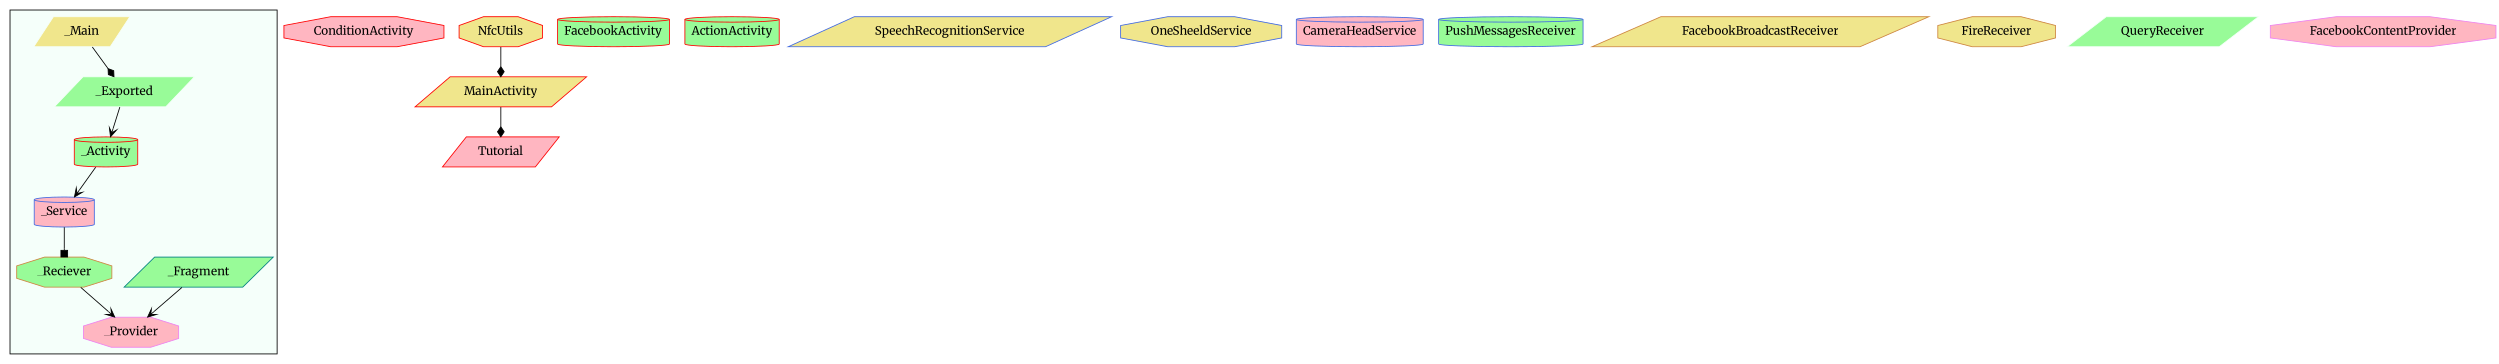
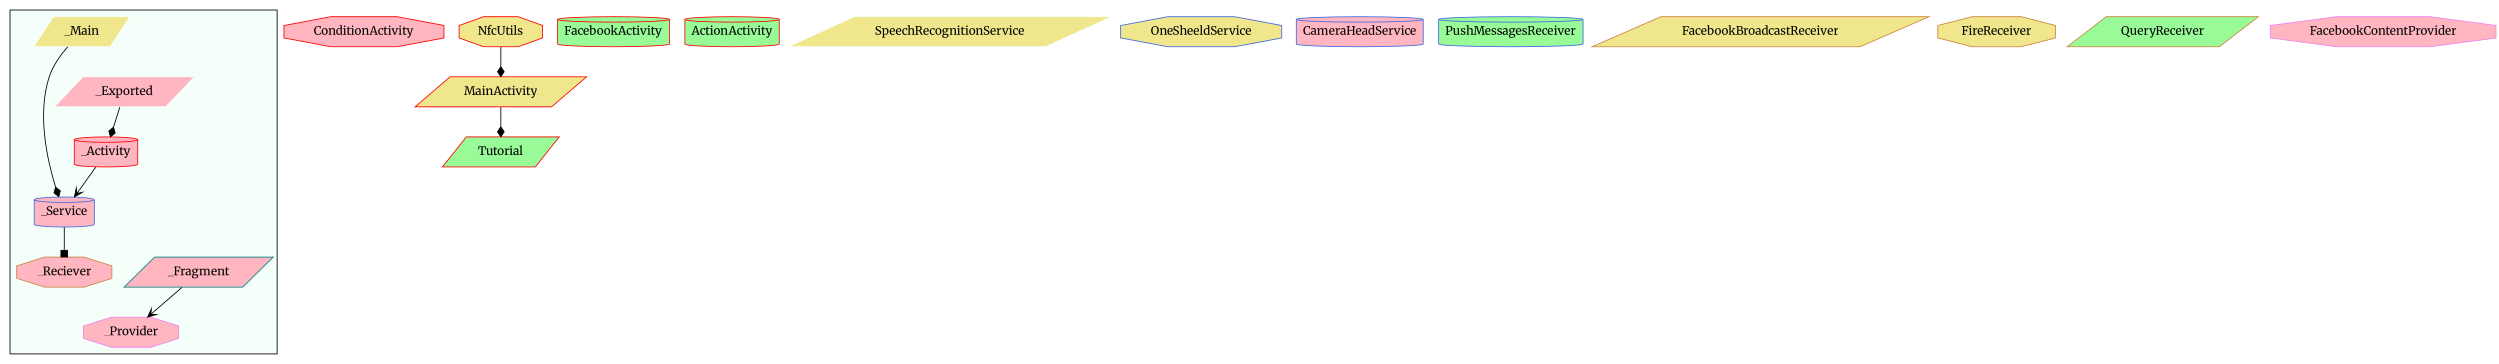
node "SpeechRecognitionService": color royalblue -> mintcream
node "QueryReceiver": color mintcream -> peru
edge "_Main" -> "_Exported": now "_Main" -> "_Service"
node "_Exported": fillcolor palegreen -> lightpink
edge "_Exported" -> "_Activity": arrowhead vee -> diamond
node "_Activity": fillcolor palegreen -> lightpink
node "Tutorial": fillcolor lightpink -> palegreen
node "_Reciever": fillcolor palegreen -> lightpink
node "_Fragment": fillcolor palegreen -> lightpink
edge "_Reciever" -> "_Provider": removed
